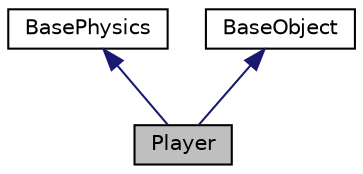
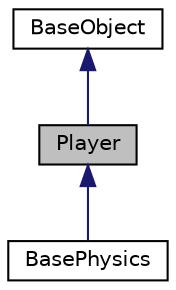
edge "Player" -> "BasePhysics": reversed
